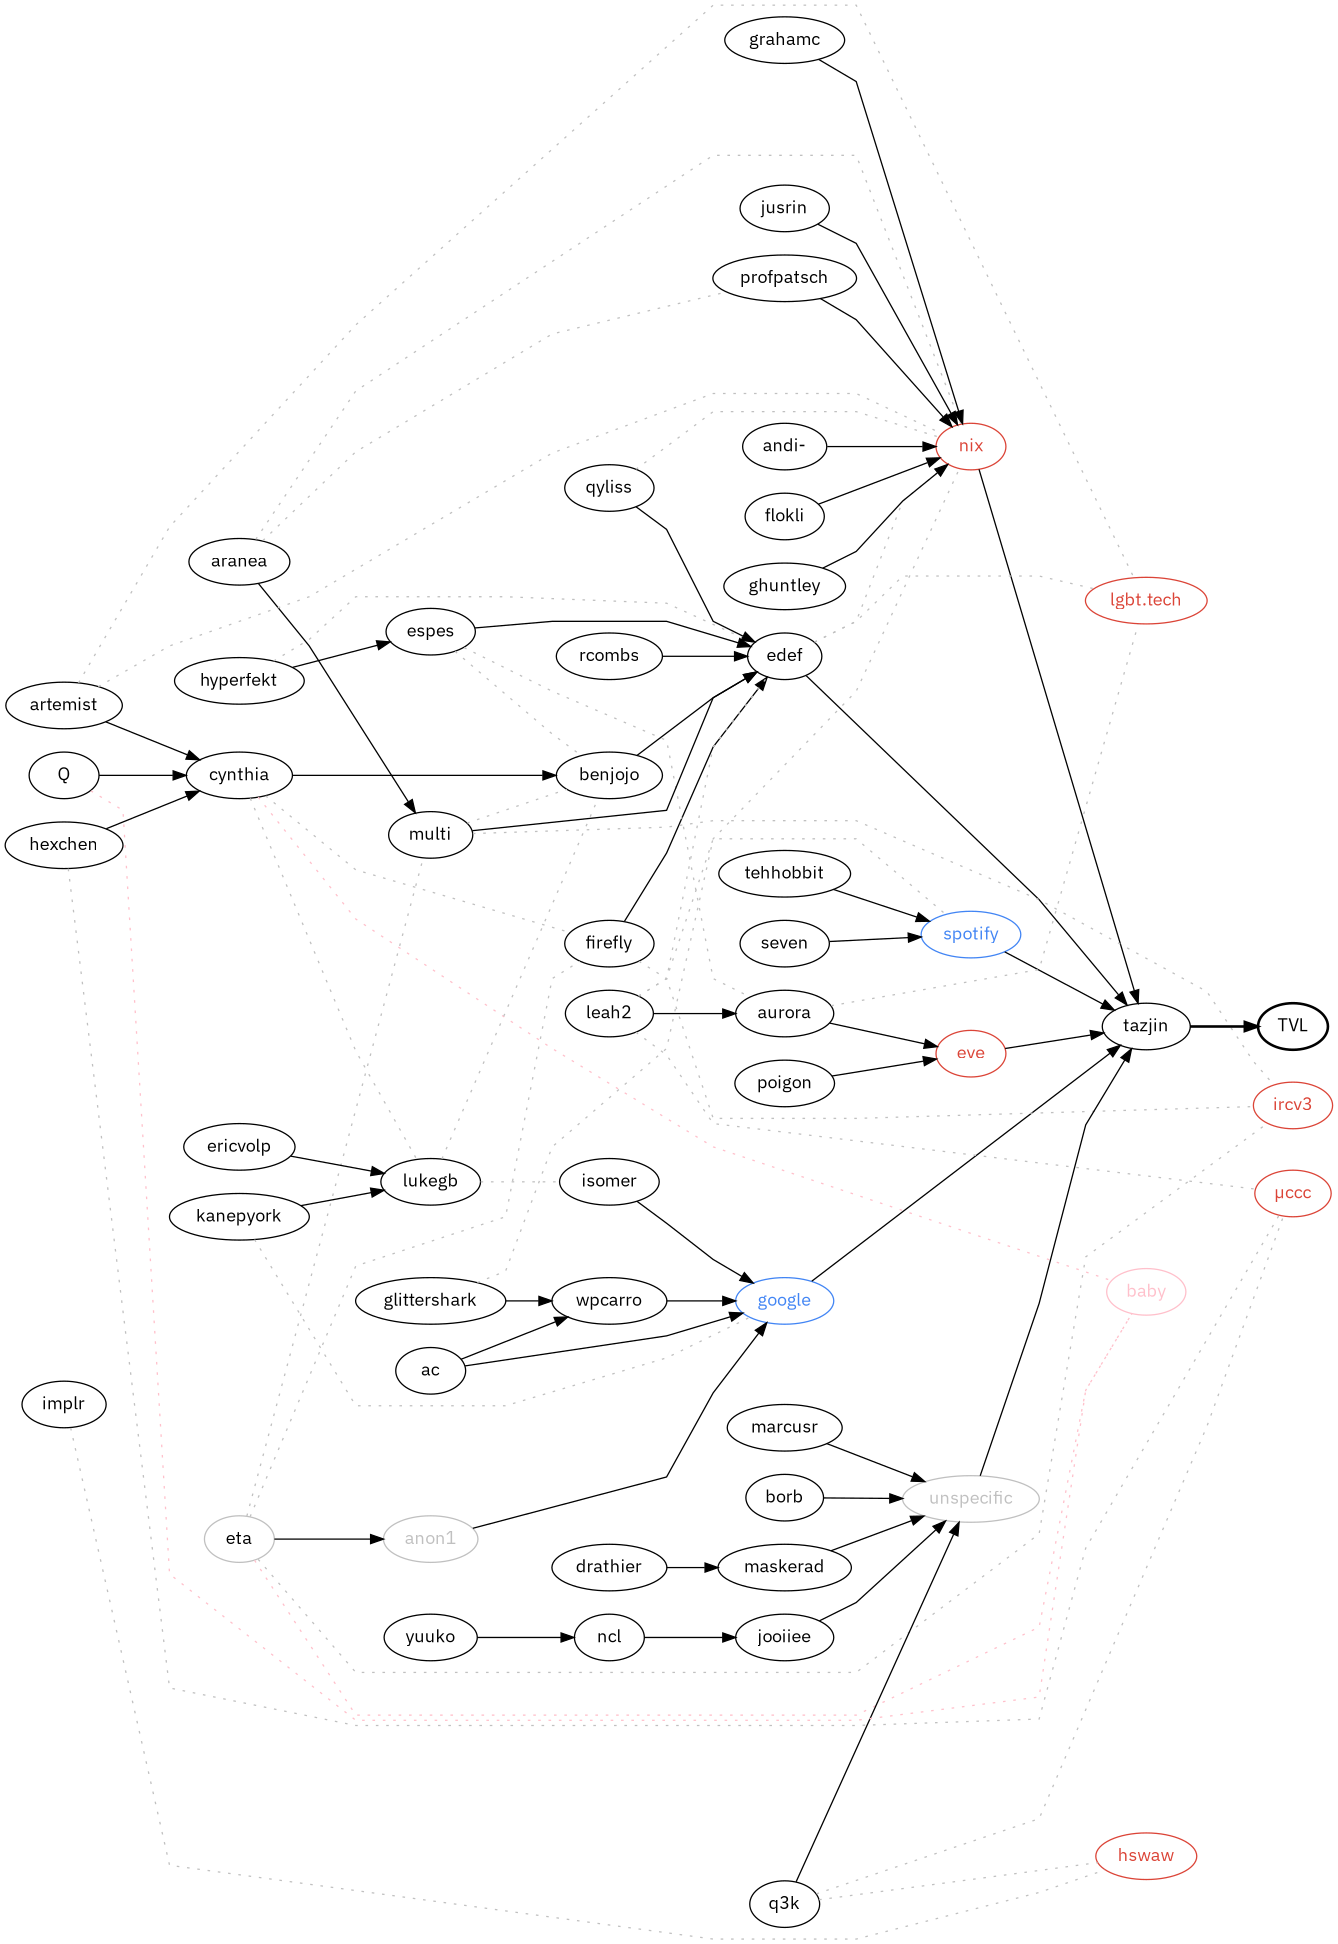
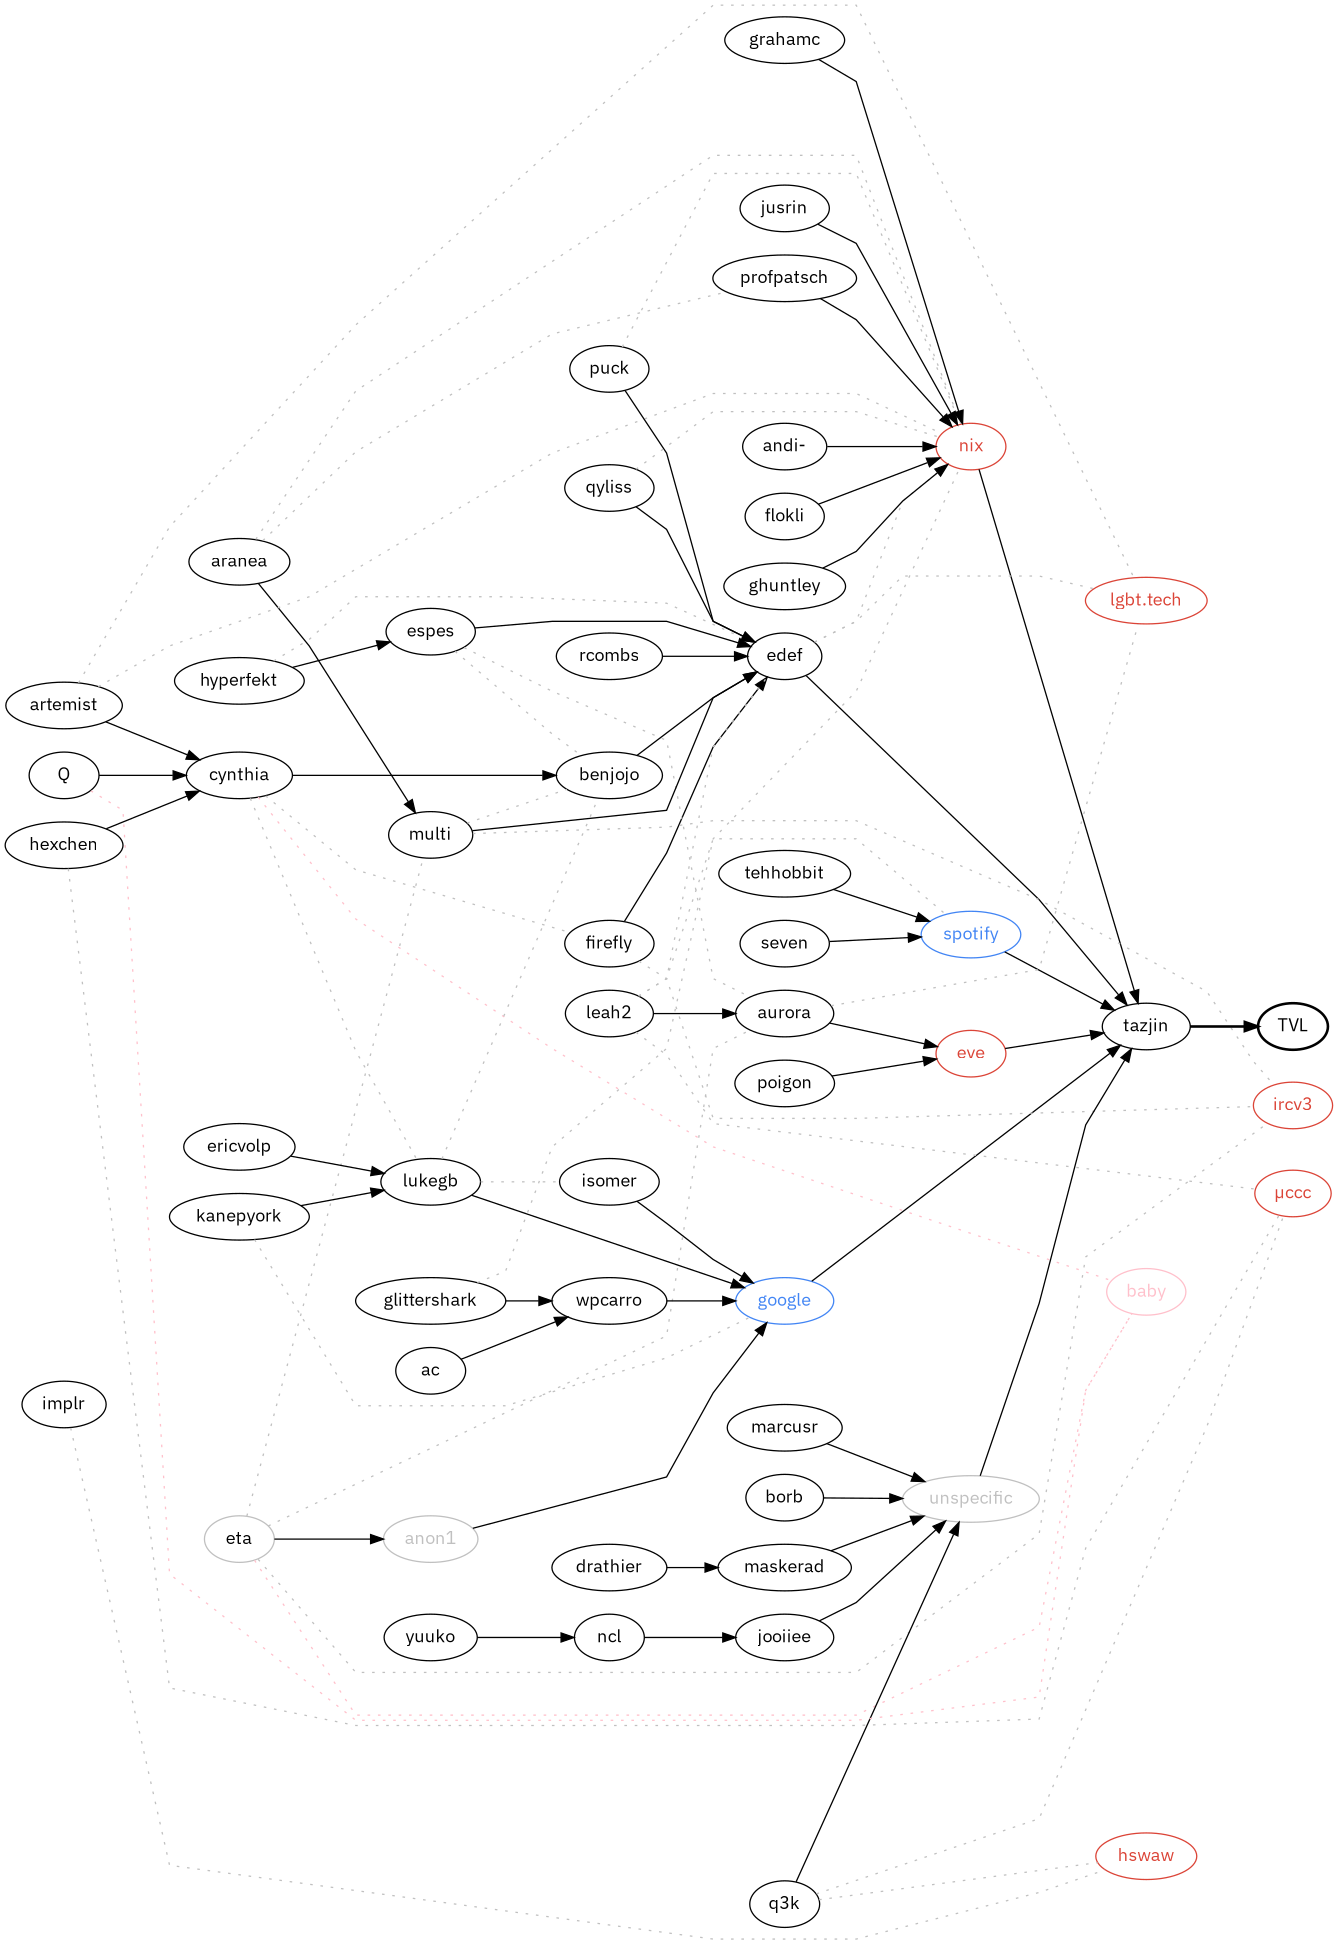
node "puck": added
edge "firefly" -- "eta": now "aurora" -- "eta"
edge "ac" -> "google": now "lukegb" -> "google"
